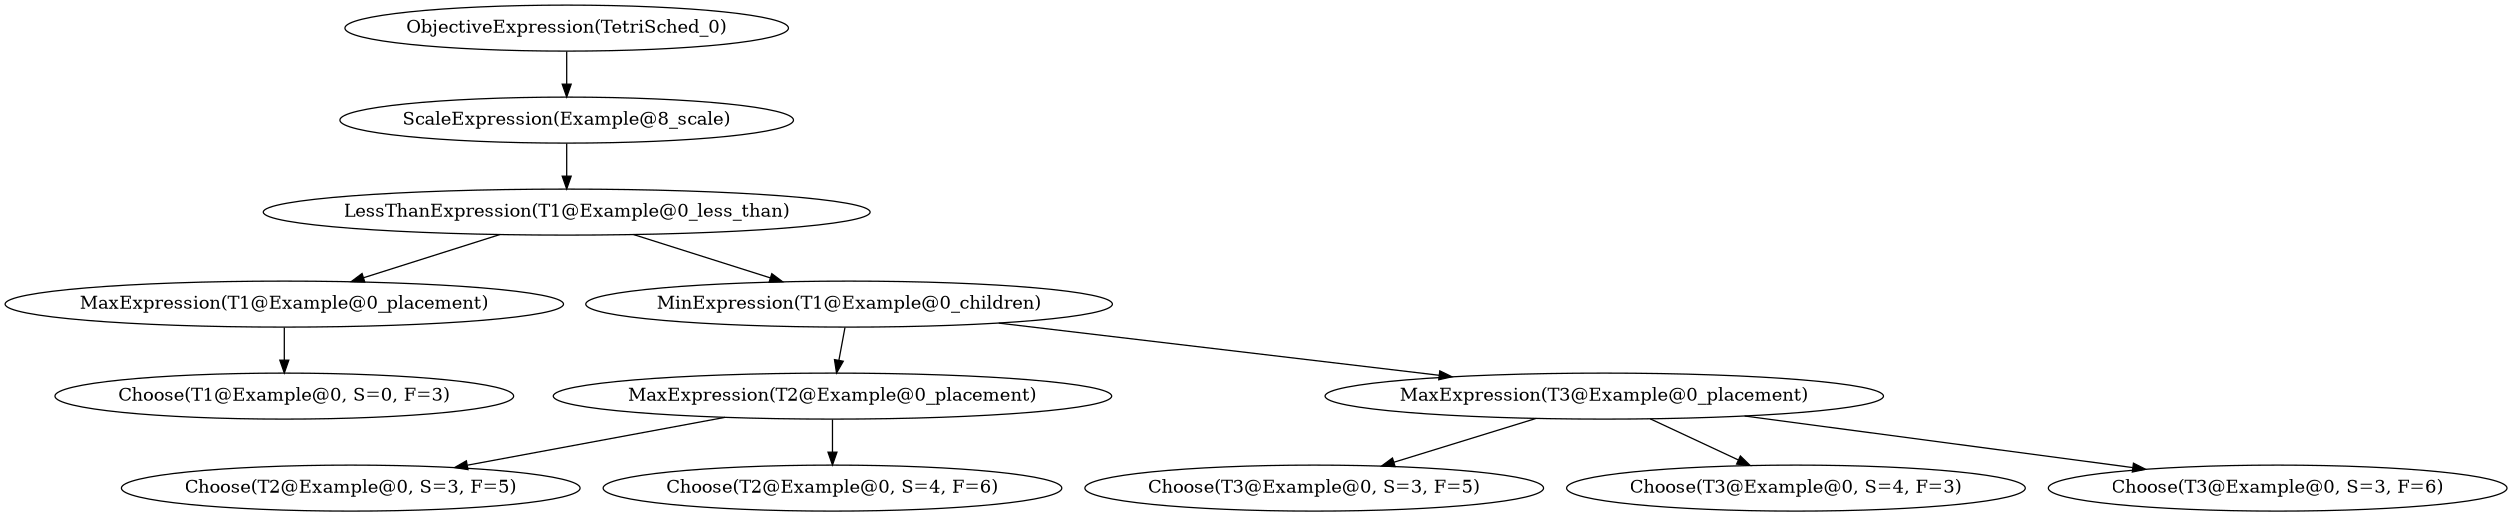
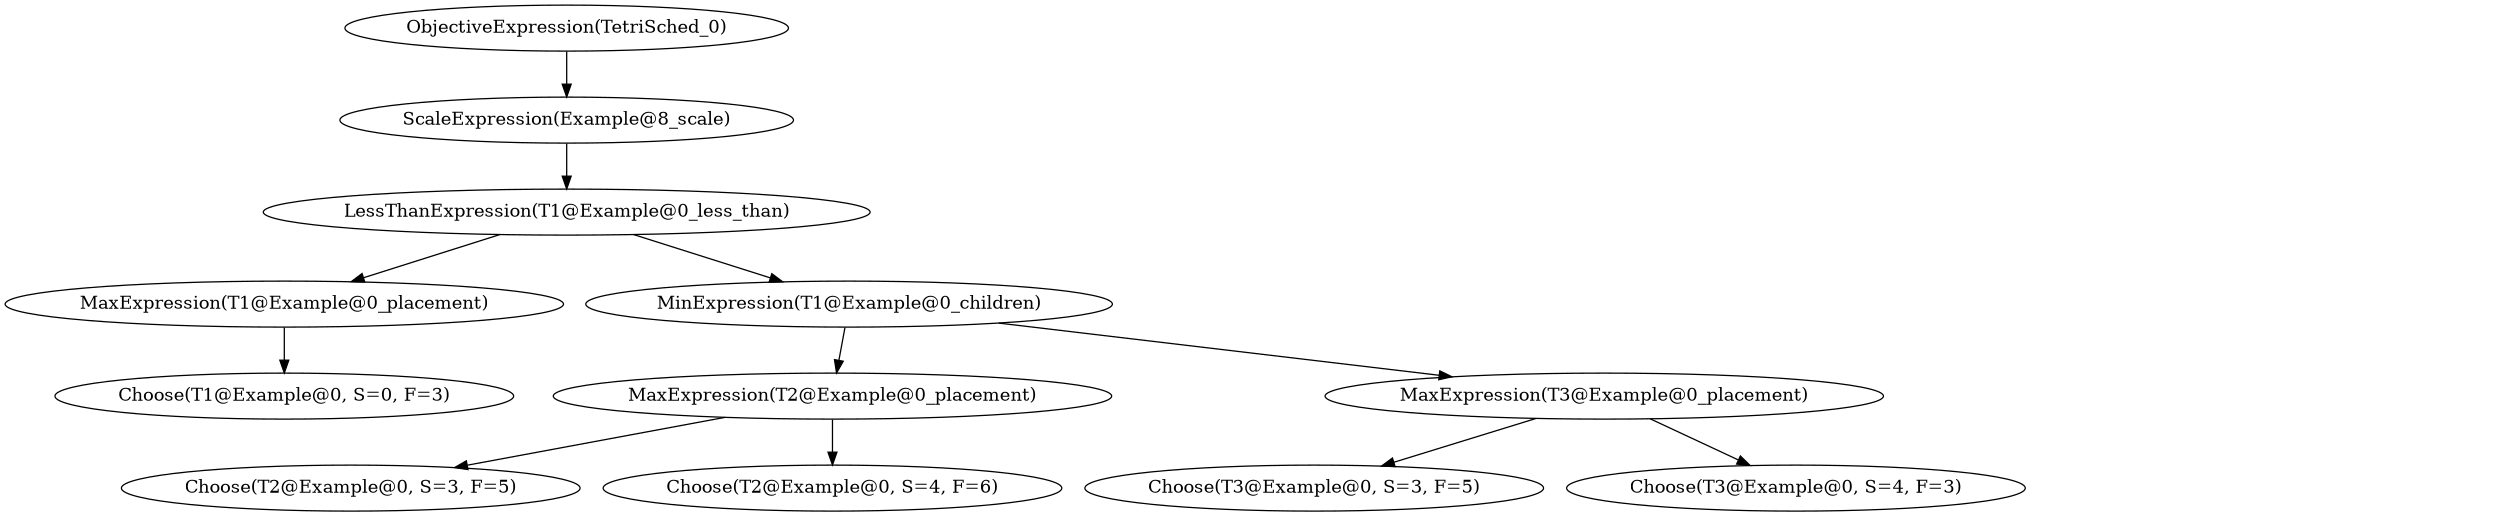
node "Choose(T3@Example@0, S=3, F=6)": removed
